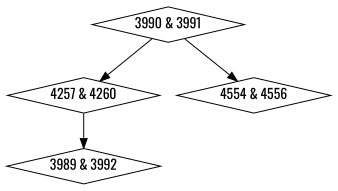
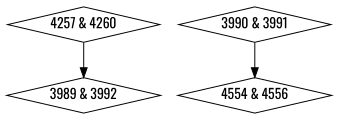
edge "3990 & 3991" -> "4257 & 4260": removed
